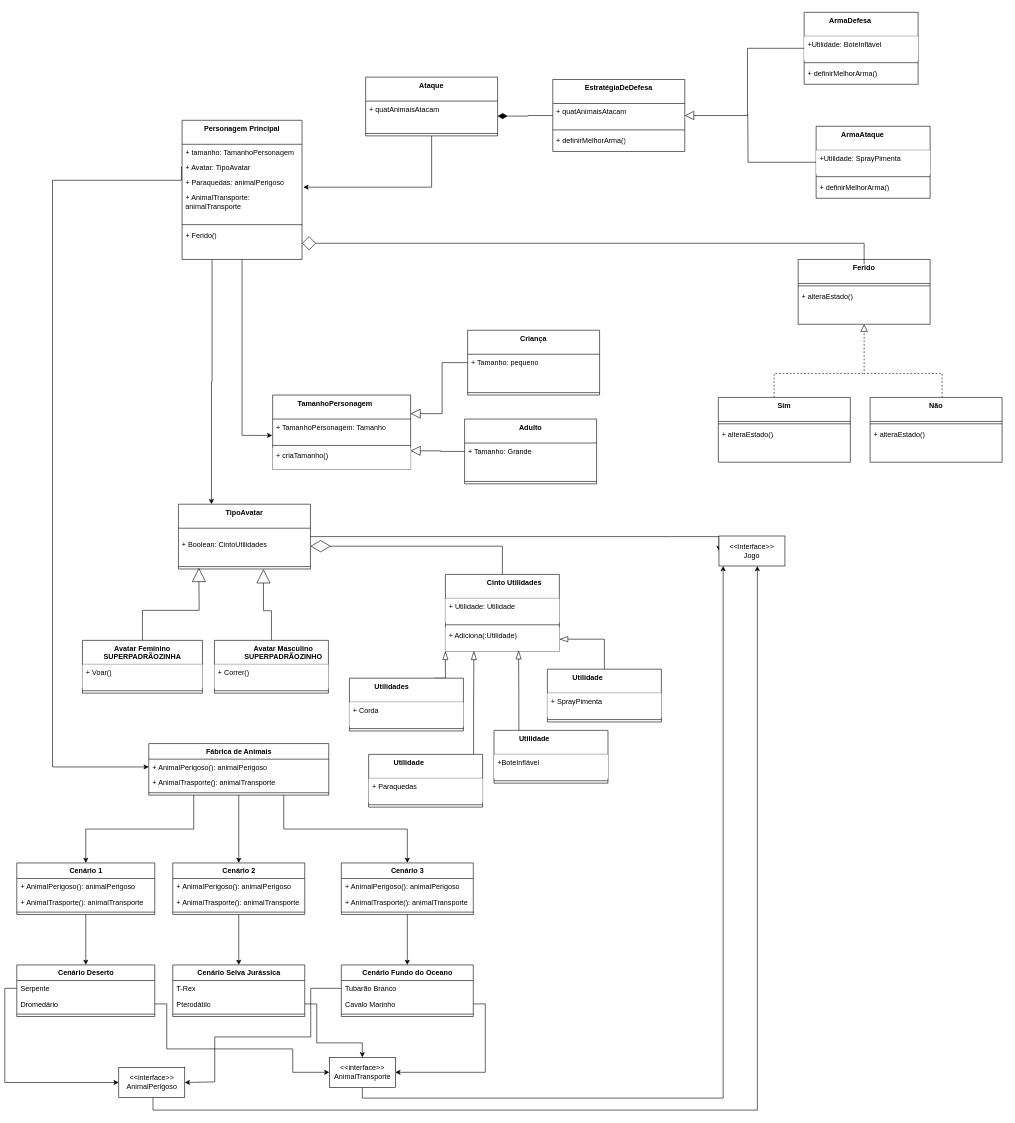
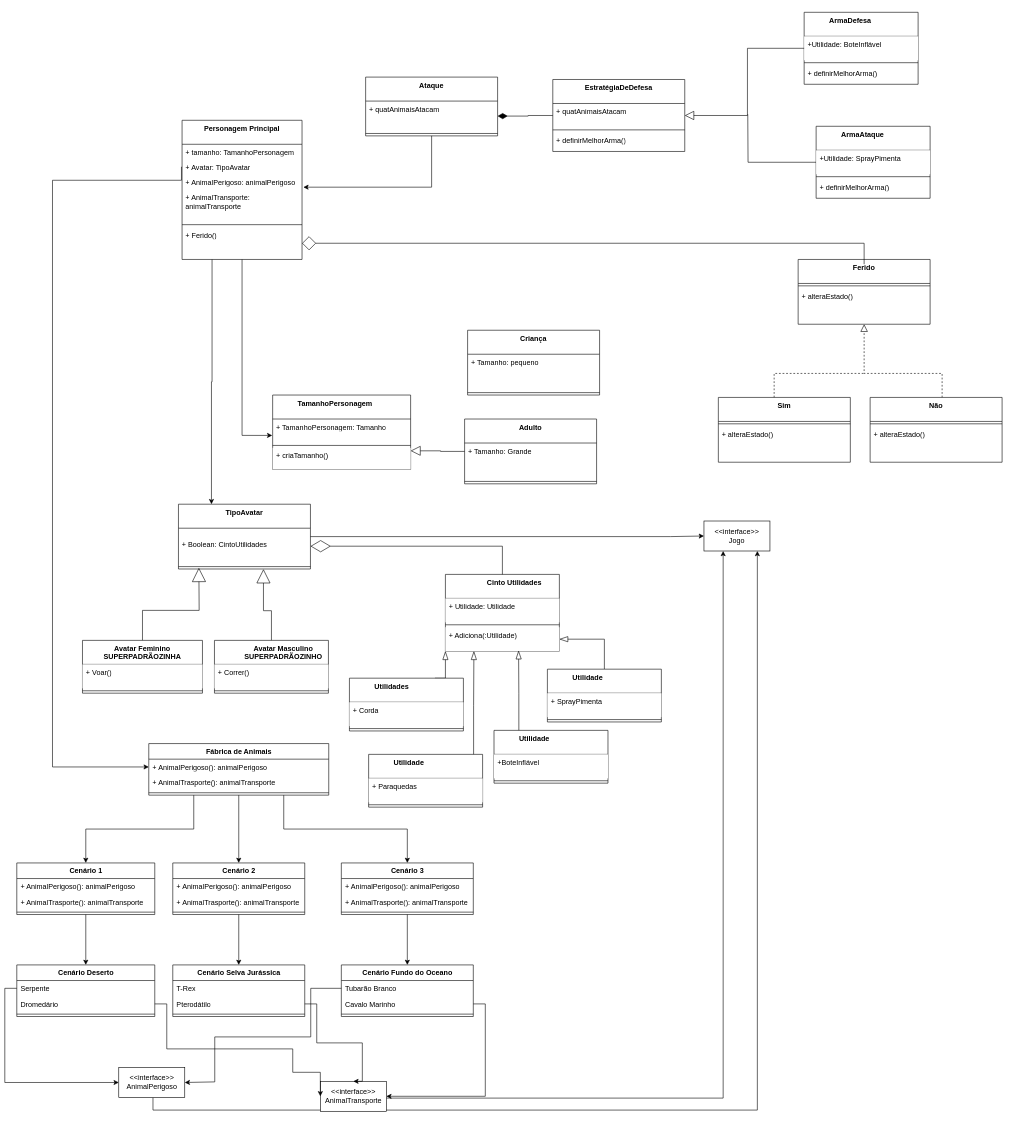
node "+ Paraquedas: animalPerigoso": label "+ Paraquedas: animalPerigoso" -> "+ AnimalPerigoso: animalPerigoso"
edge "Criança" -> "TamanhoPersonagem": removed
node "<<interface>> Jogo": moved (752, 551) -> (737, 536)
node "<<interface>> AnimalTransporte": moved (362, 1073) -> (353, 1097)
